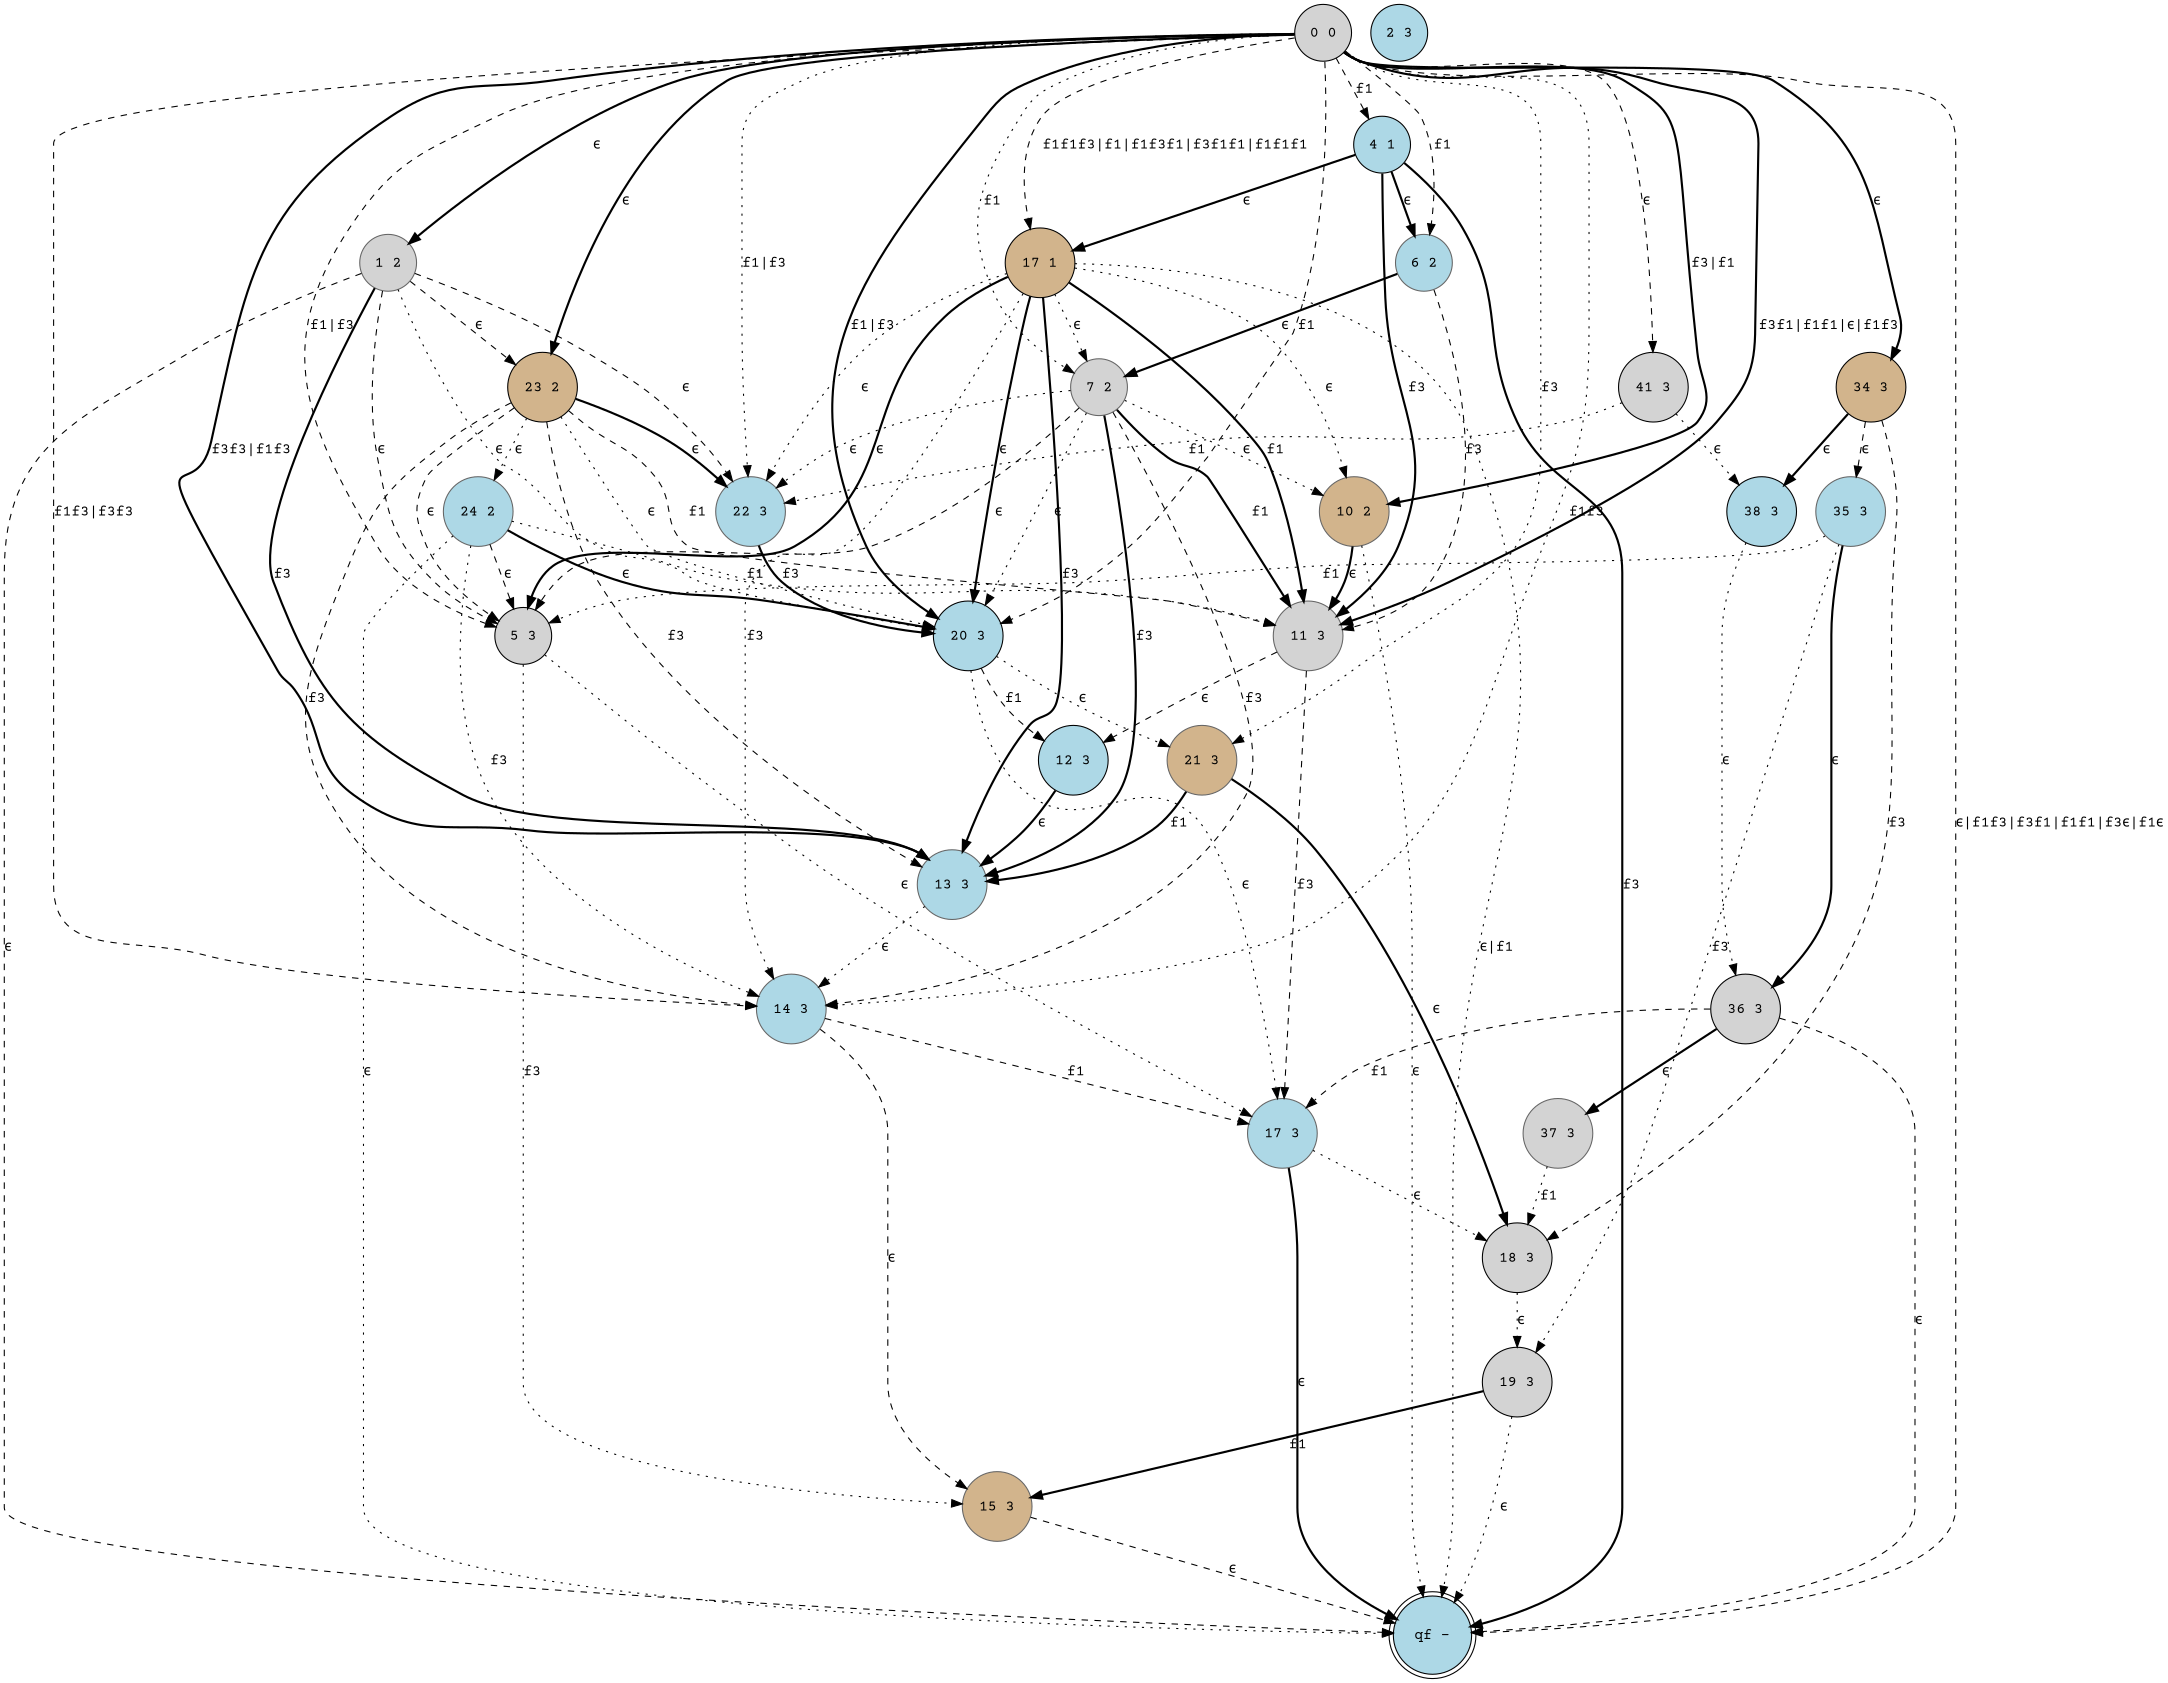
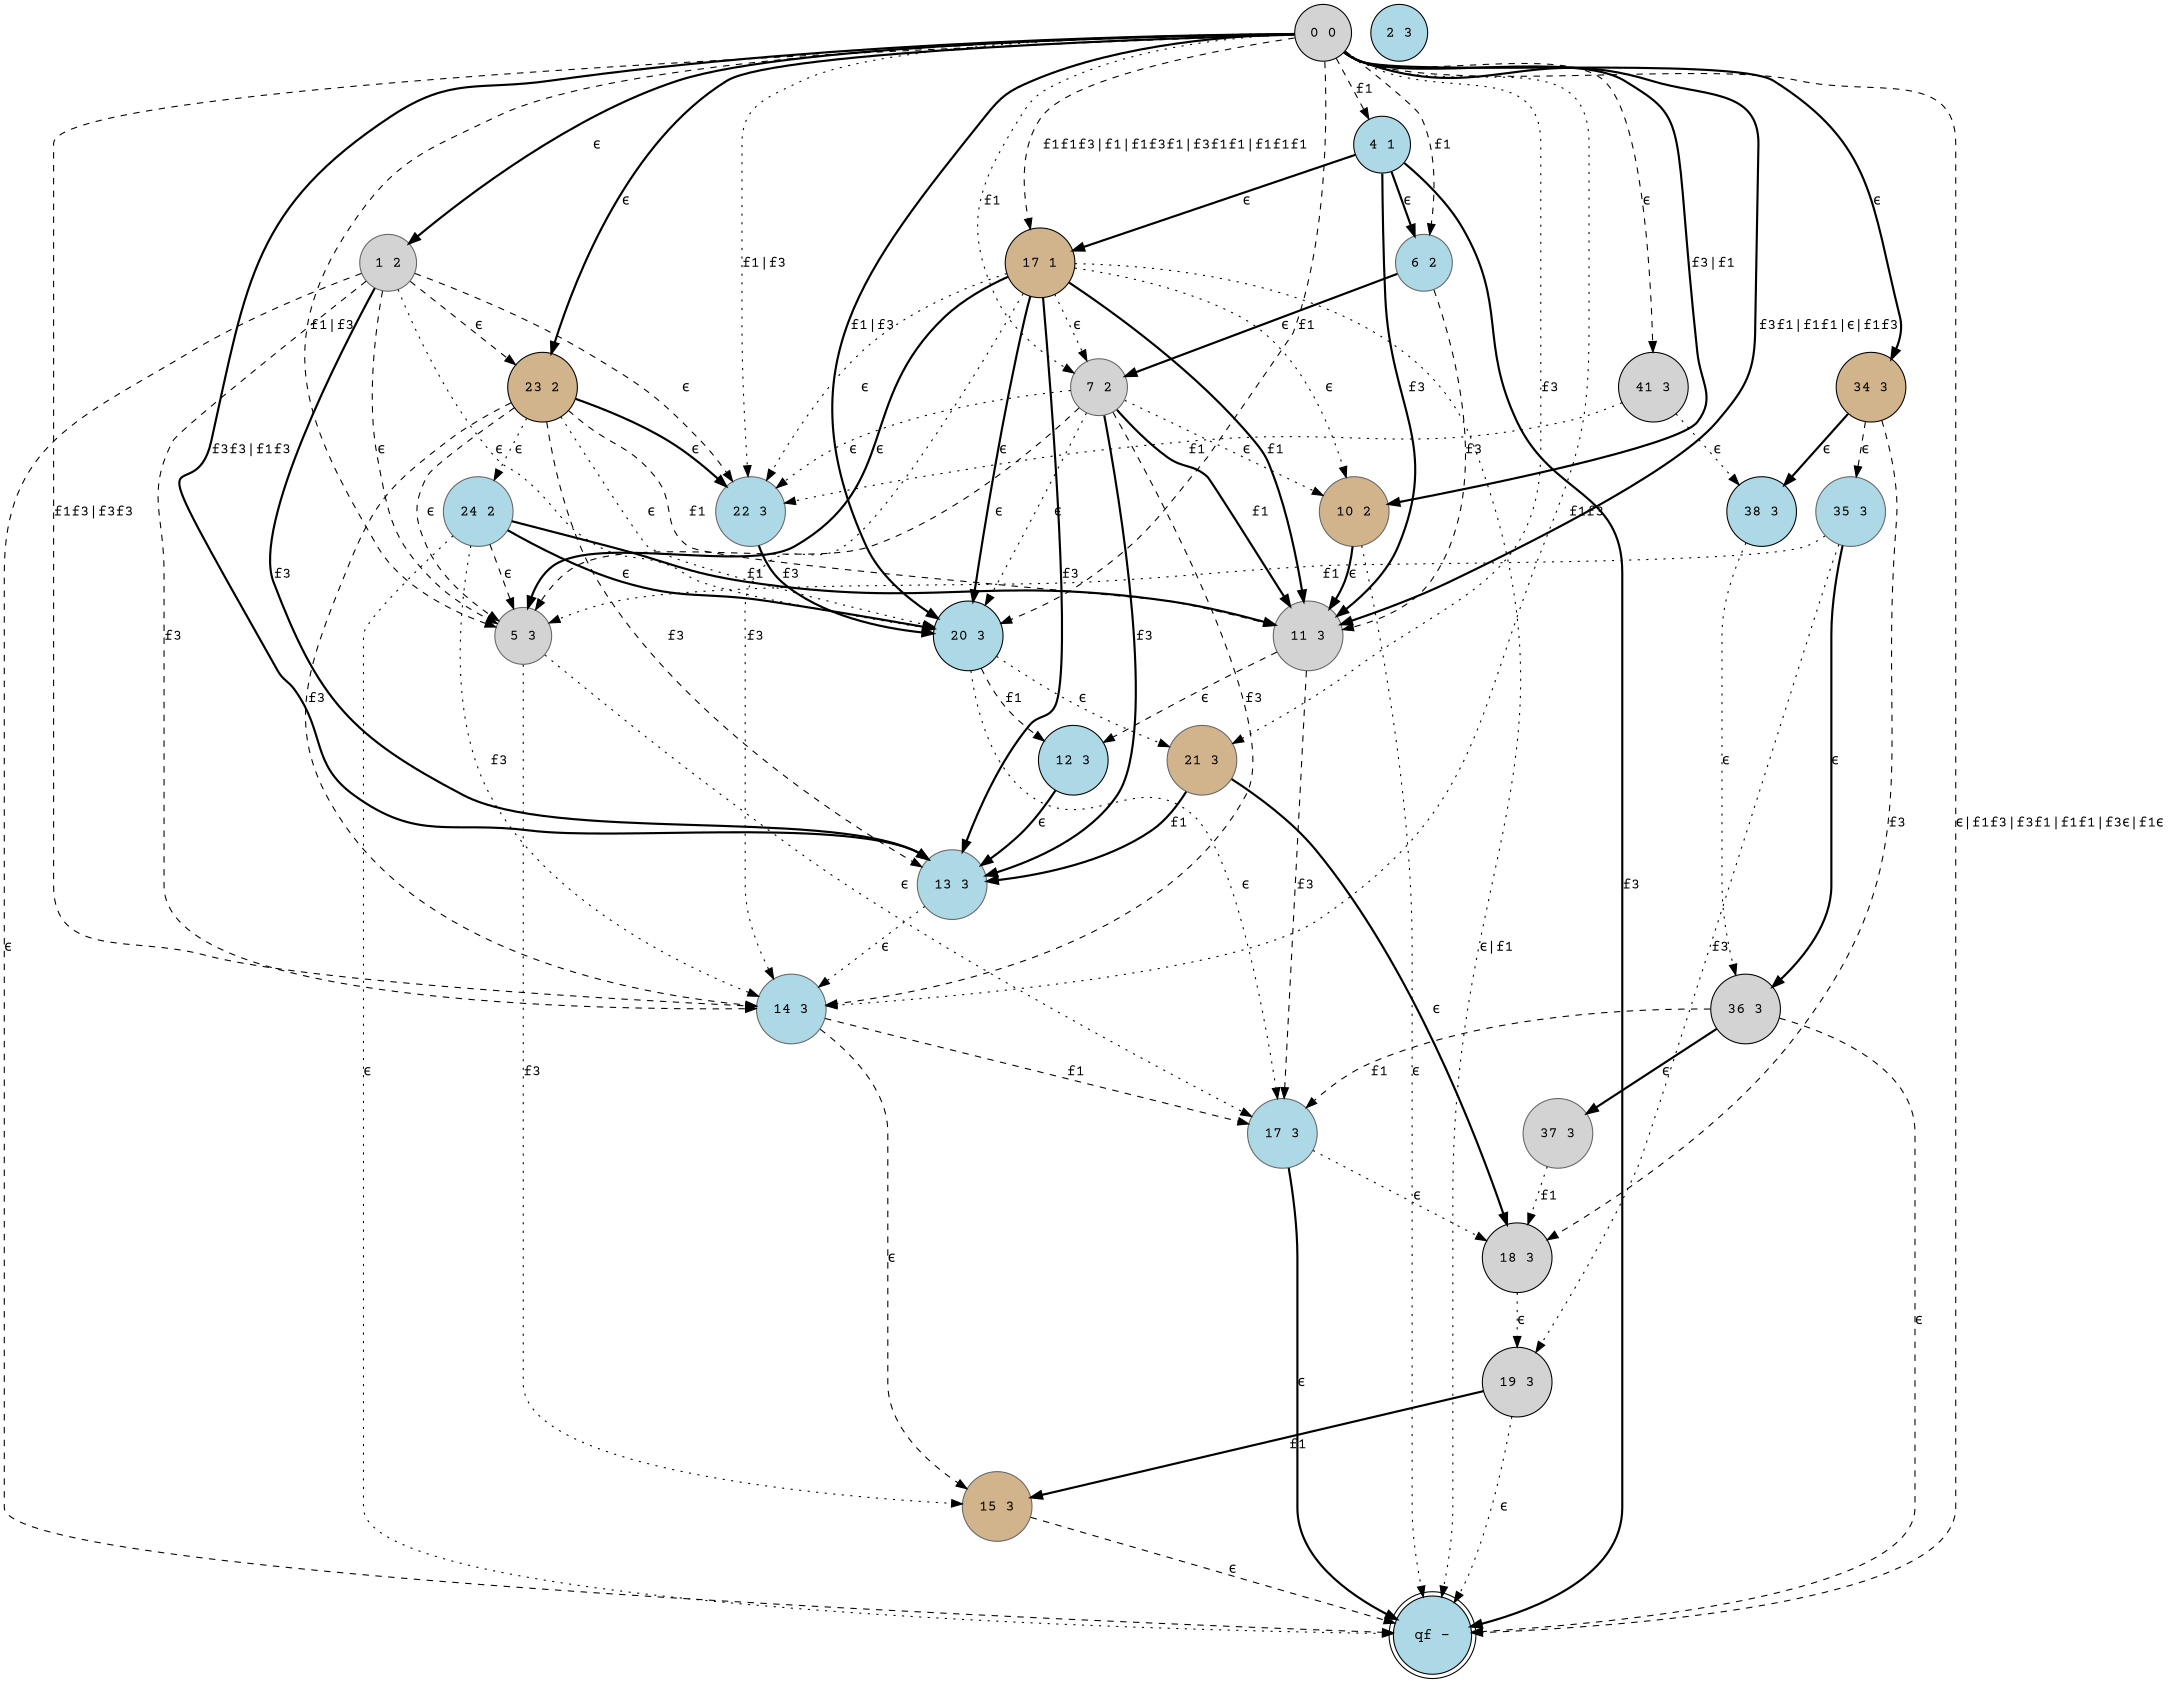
edge "24 2" -> "11 3": style dotted -> bold
node "5 3": color black -> gray40
edge "1 2" -> "14 3": added, label "f3"
